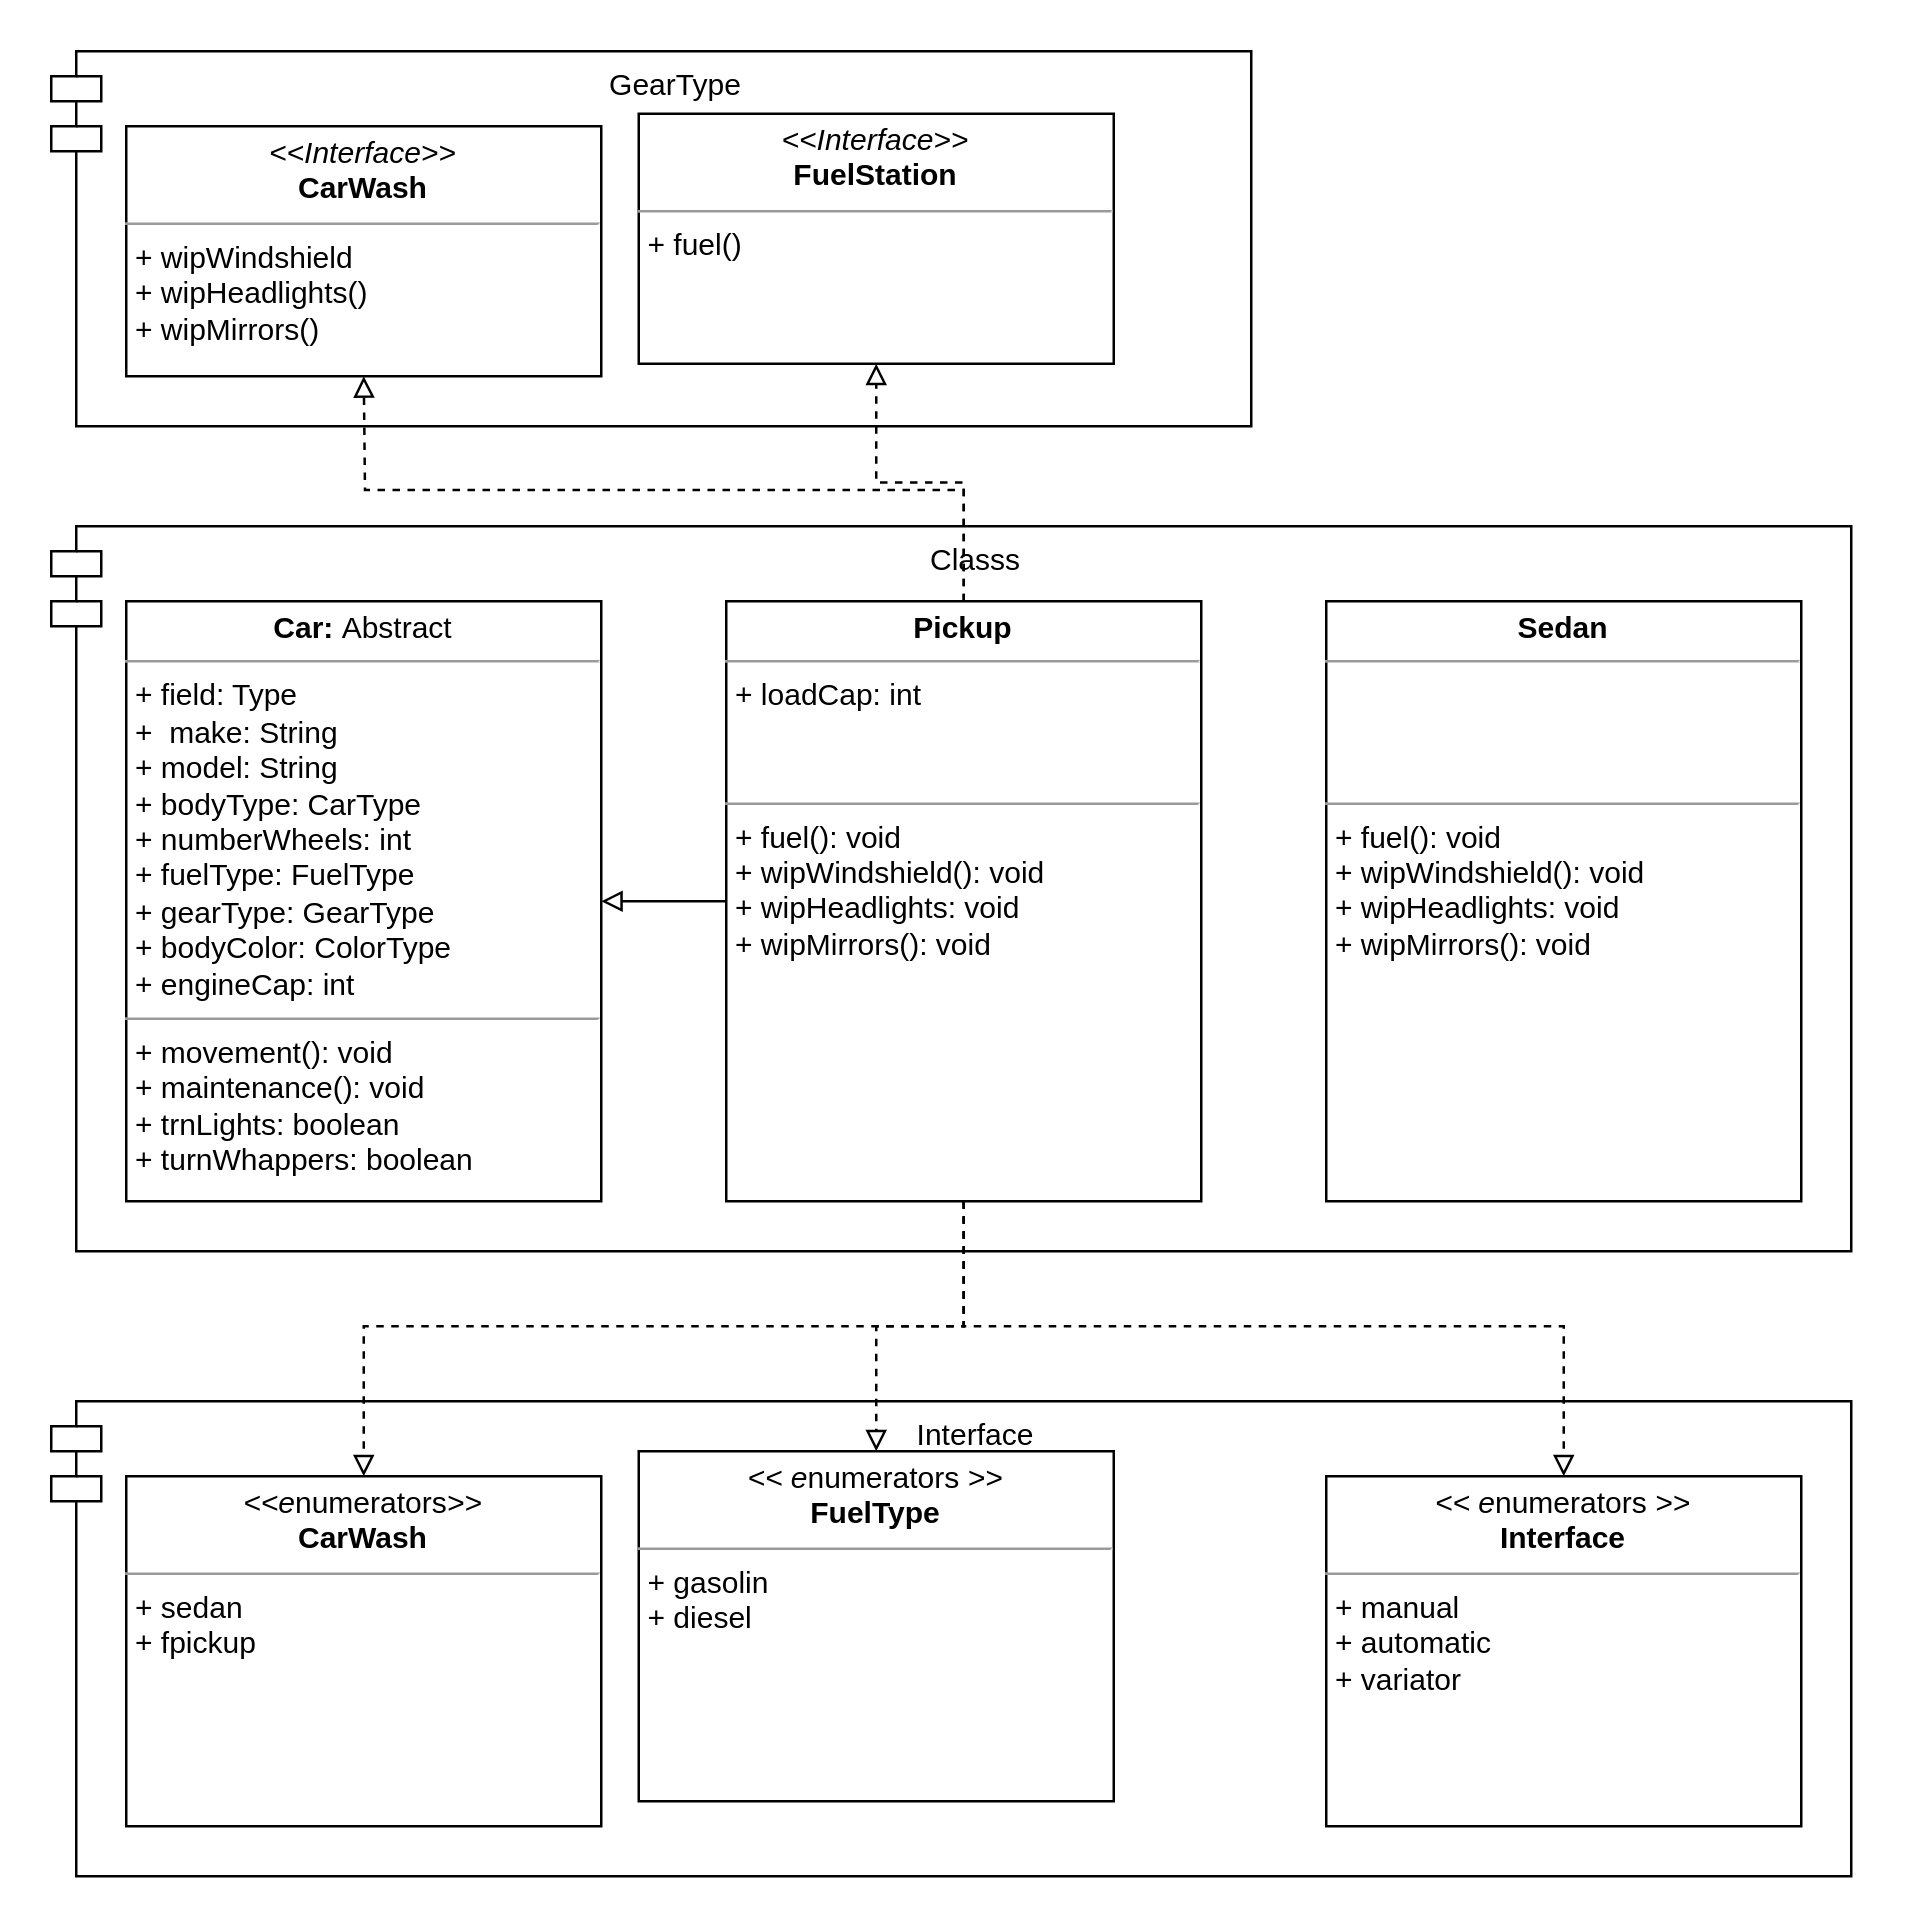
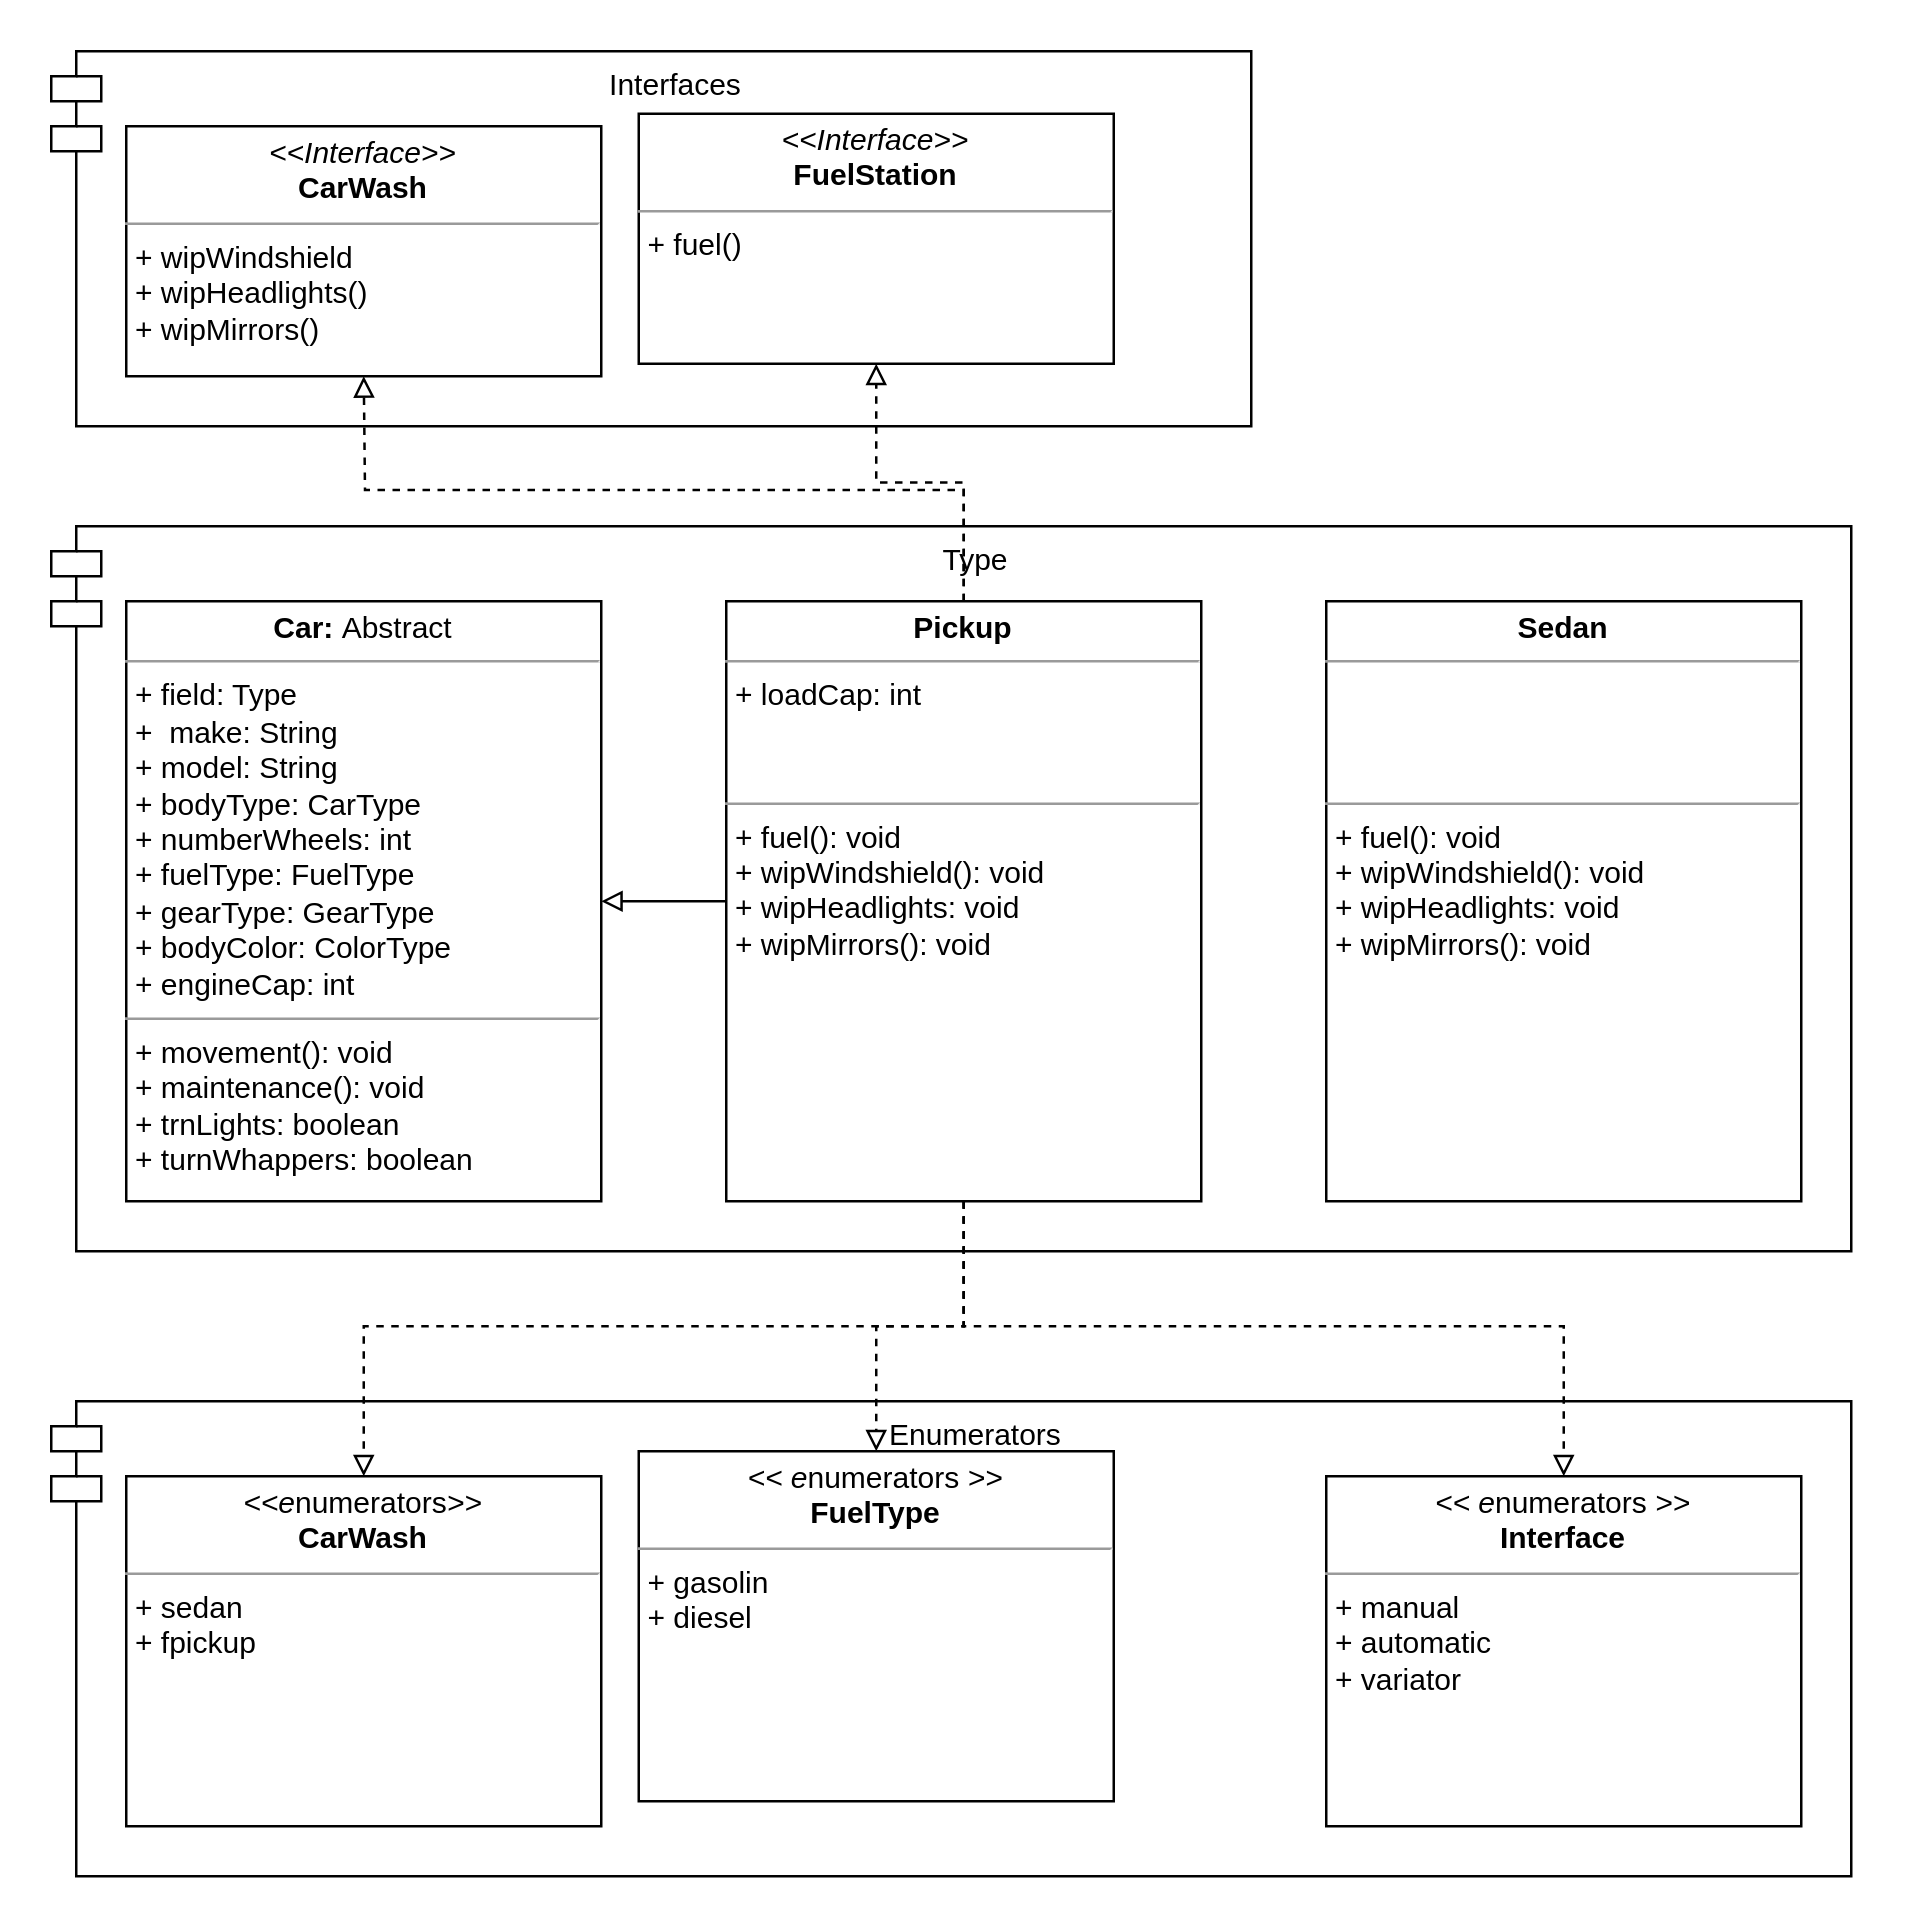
node "GearType": label "GearType" -> "Interfaces"
node "Classs": label "Classs" -> "Type"
node "Interface": label "Interface" -> "Enumerators"
